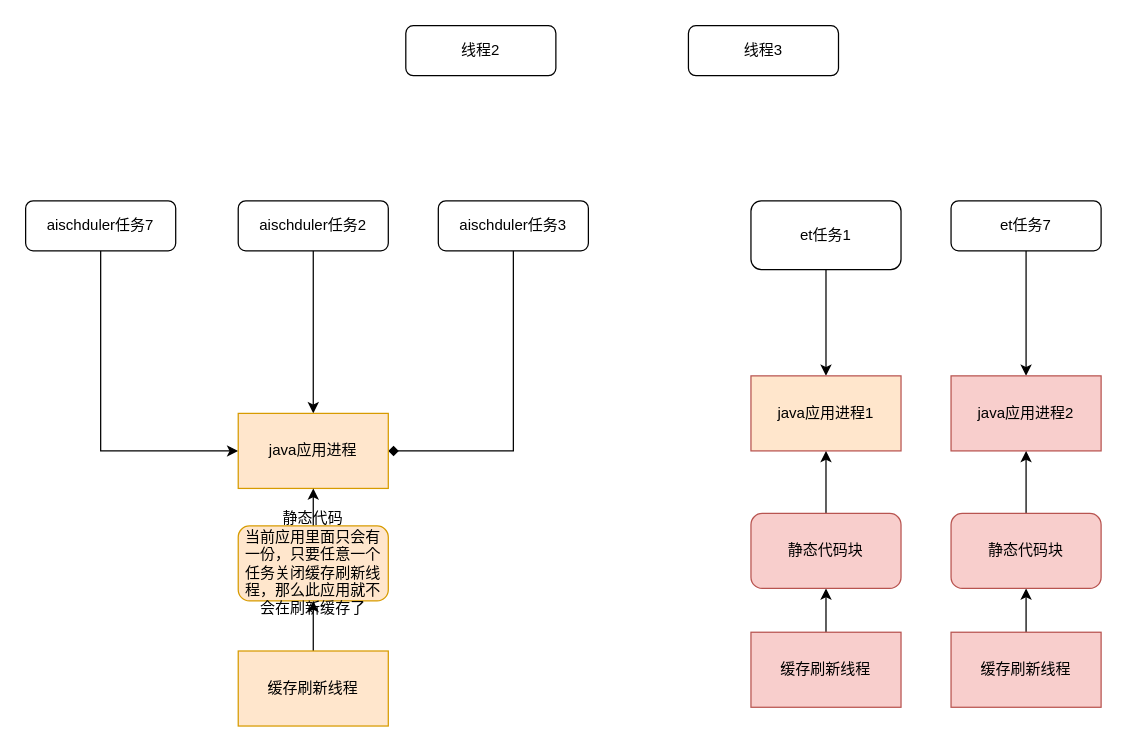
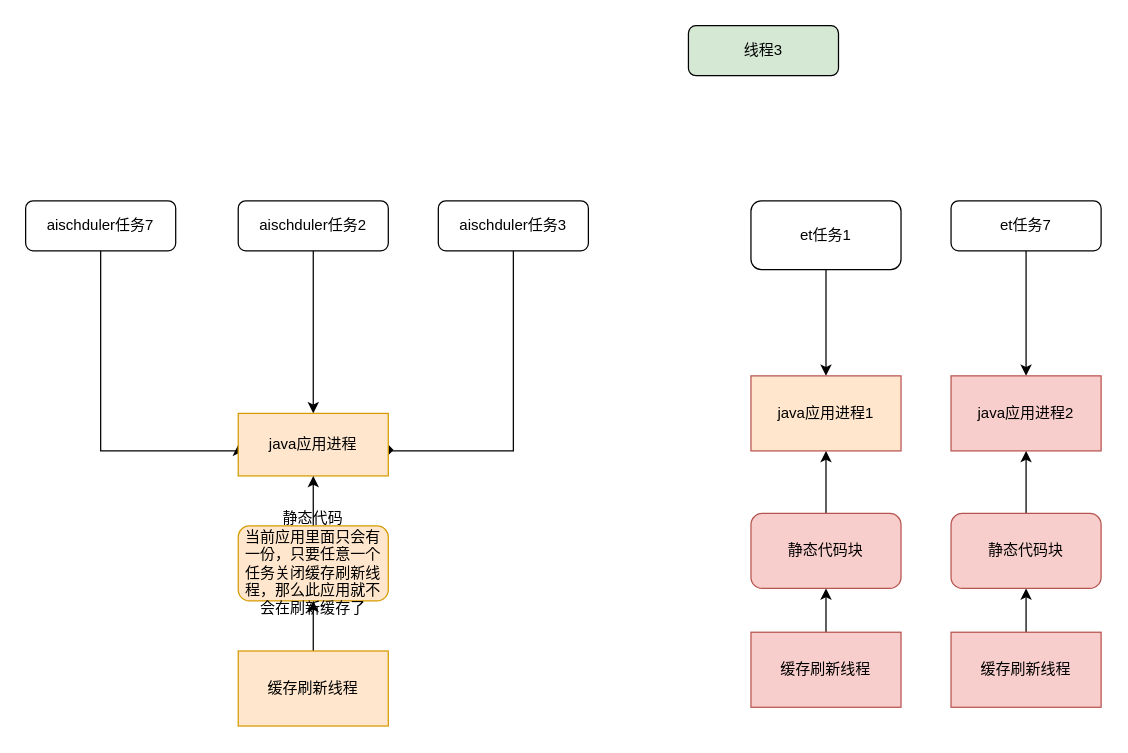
node "线程2": removed
node "线程3": fillcolor #ffffff -> #d5e8d4
node "java应用进程": size 150x75 -> 150x63
